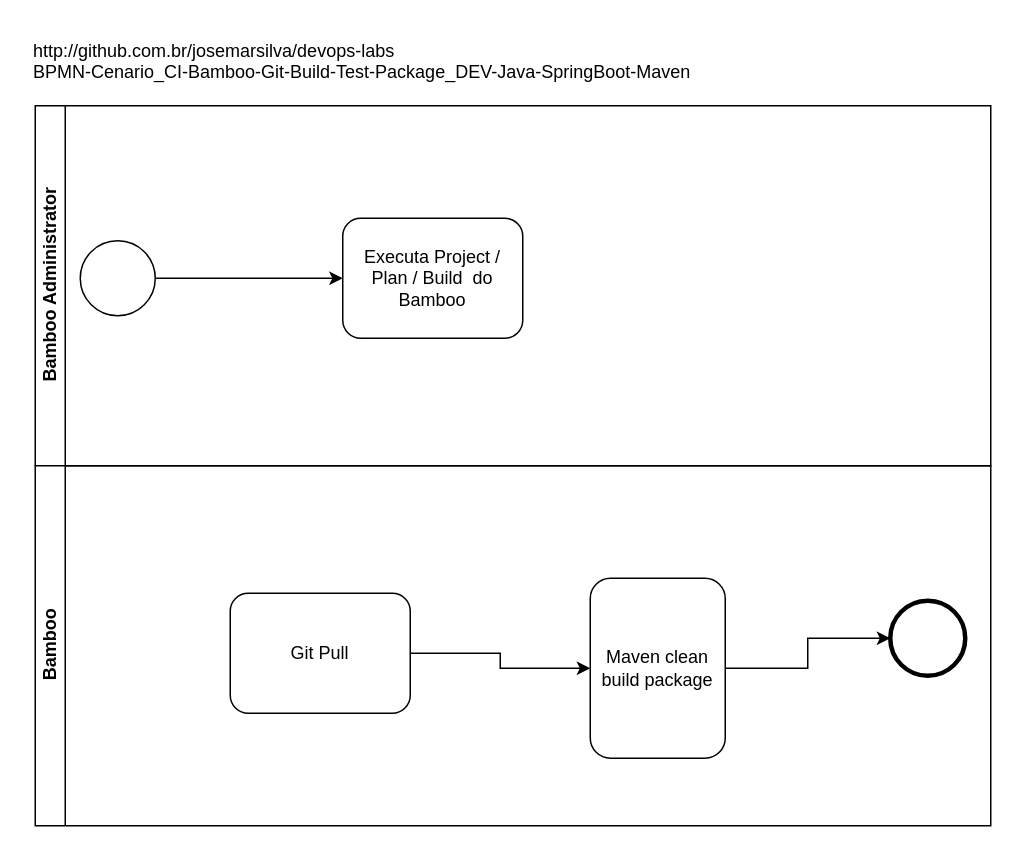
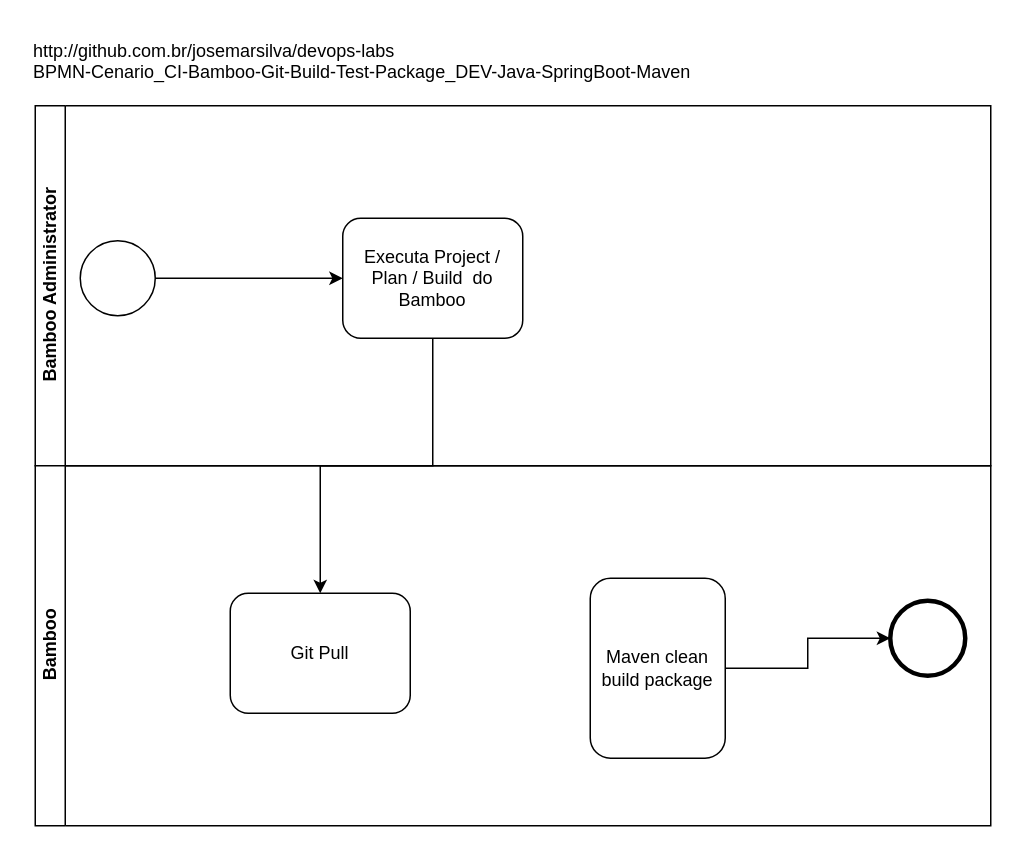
edge "Executa Project / Plan / Build do Bamboo" -> "Git Pull": added
edge "Git Pull" -> "Maven clean build package": removed
